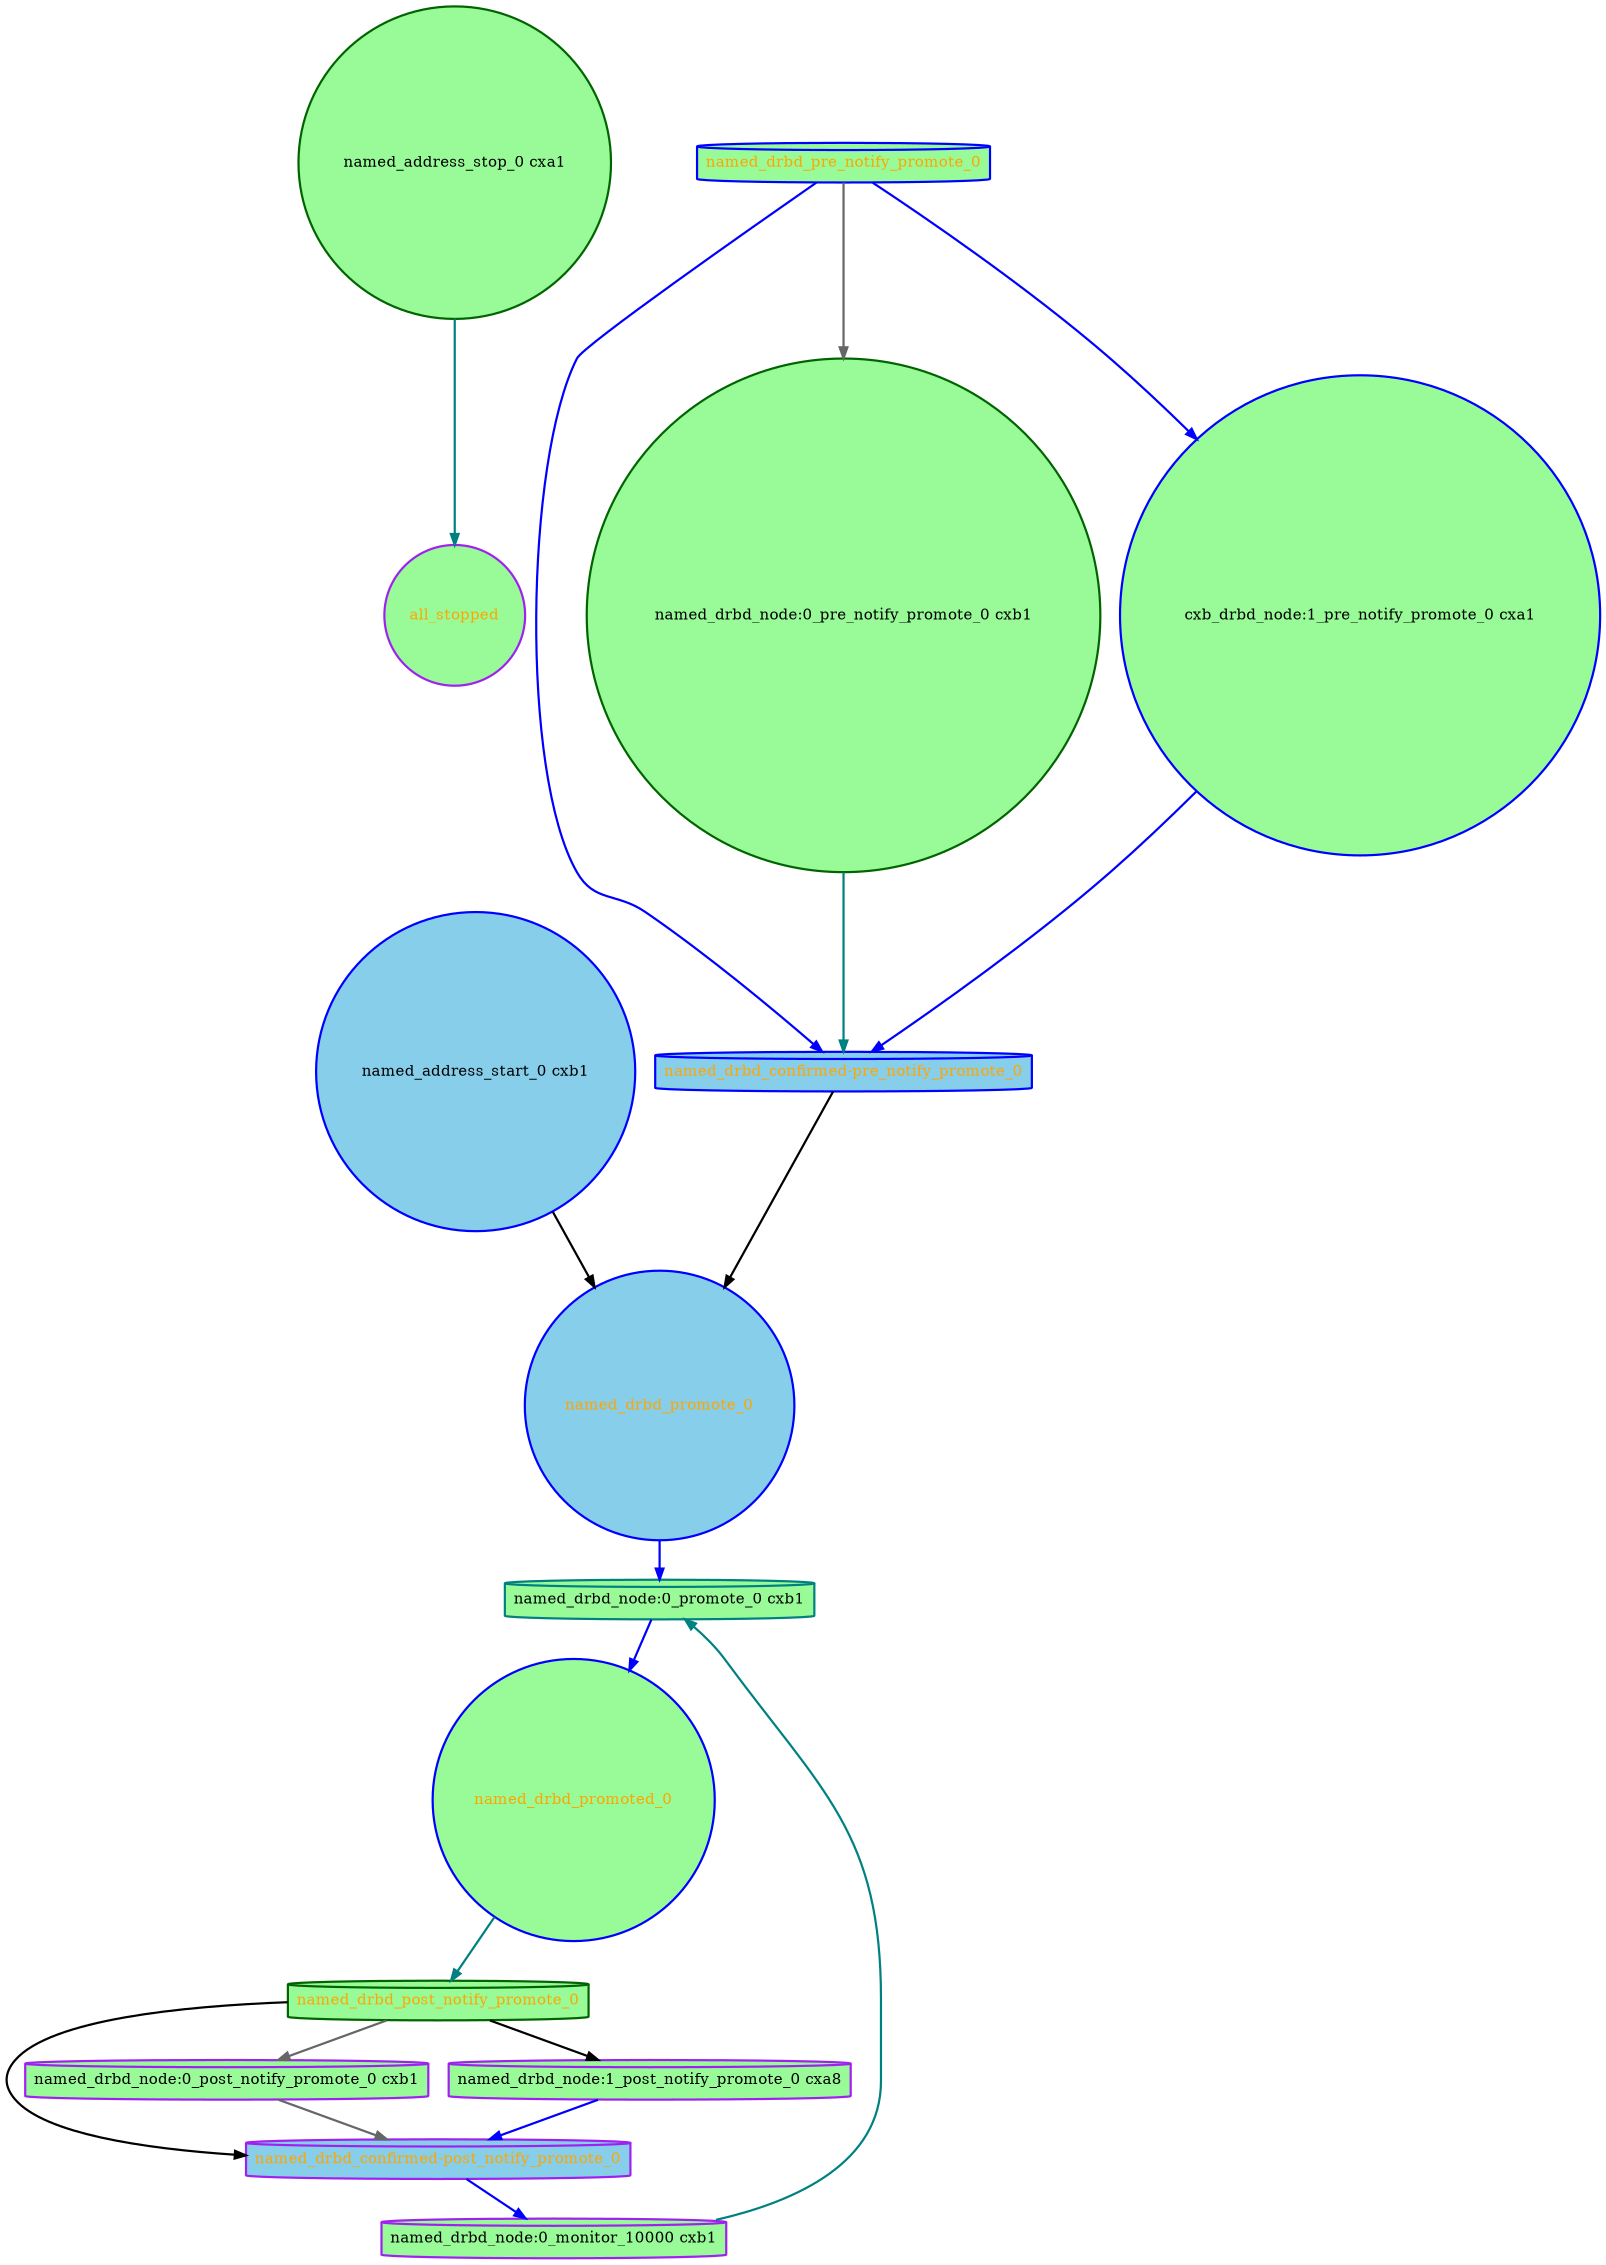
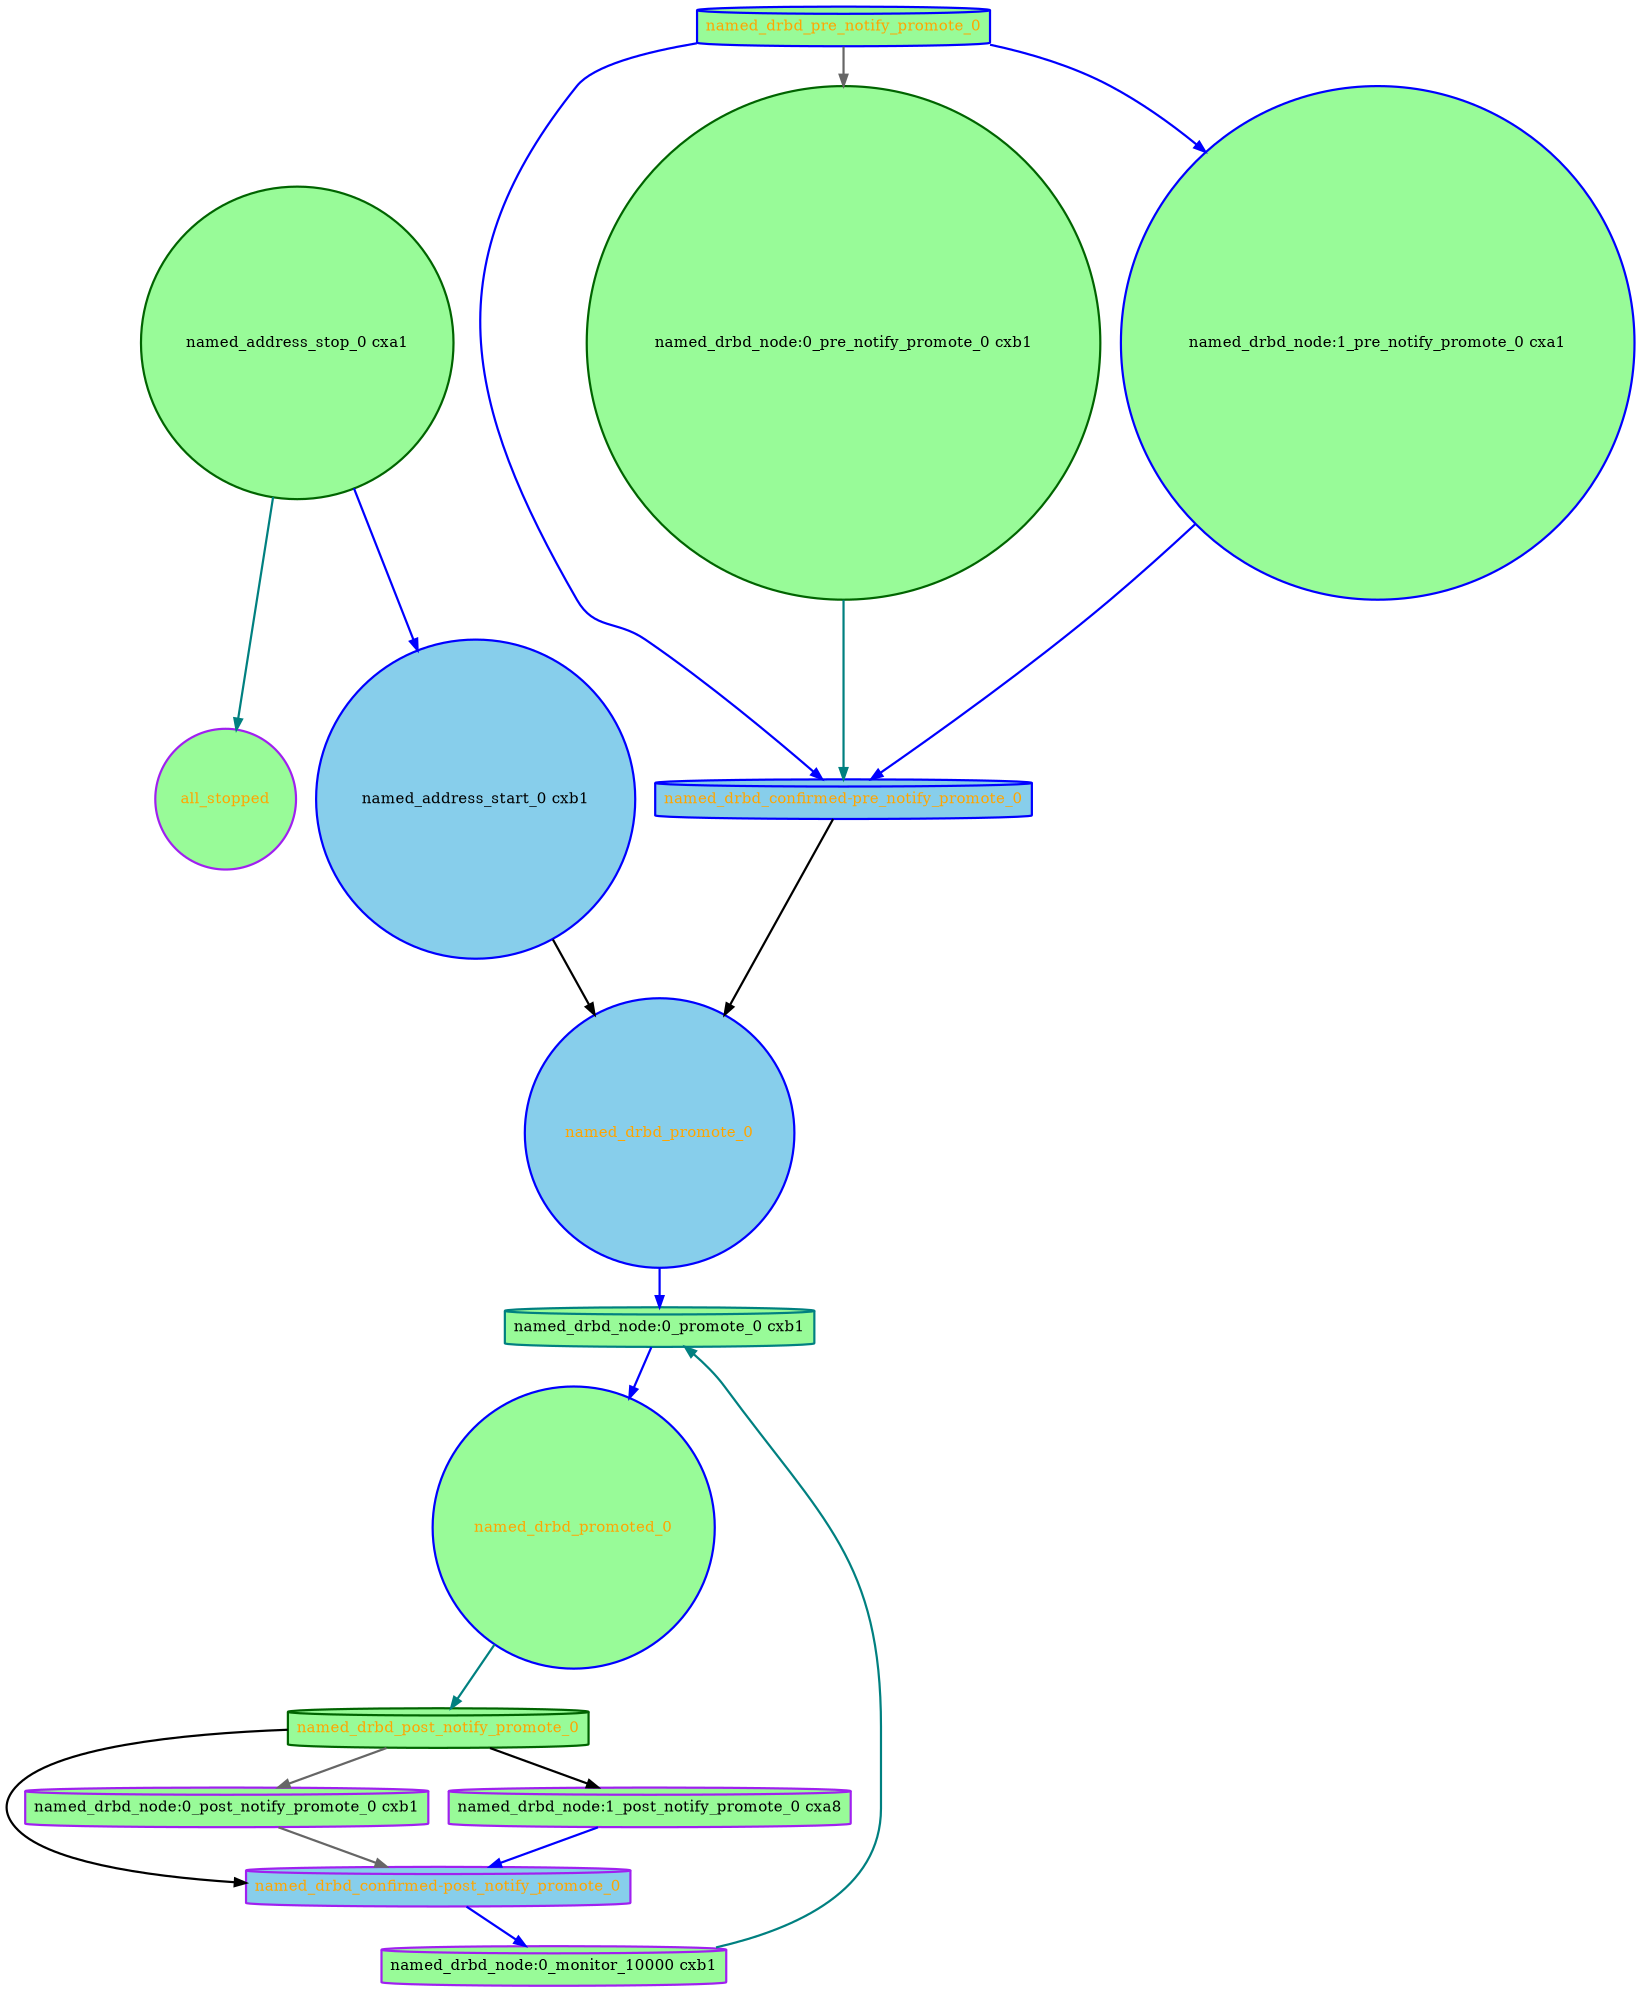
edge "named_address_stop_0 cxa1" -> "named_address_start_0 cxb1": added
node "cxb_drbd_node:1_pre_notify_promote_0 cxa1": label "cxb_drbd_node:1_pre_notify_promote_0 cxa1" -> "named_drbd_node:1_pre_notify_promote_0 cxa1"
